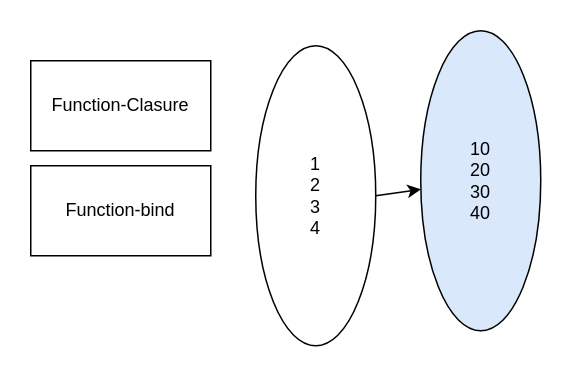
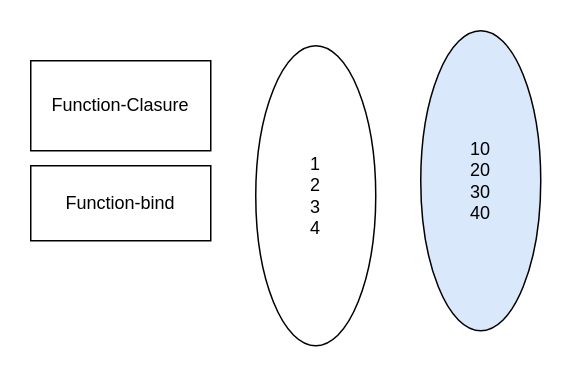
edge "1 2 3 4" -> "10 20 30 40": removed
node "Function-bind": size 180x90 -> 180x75
